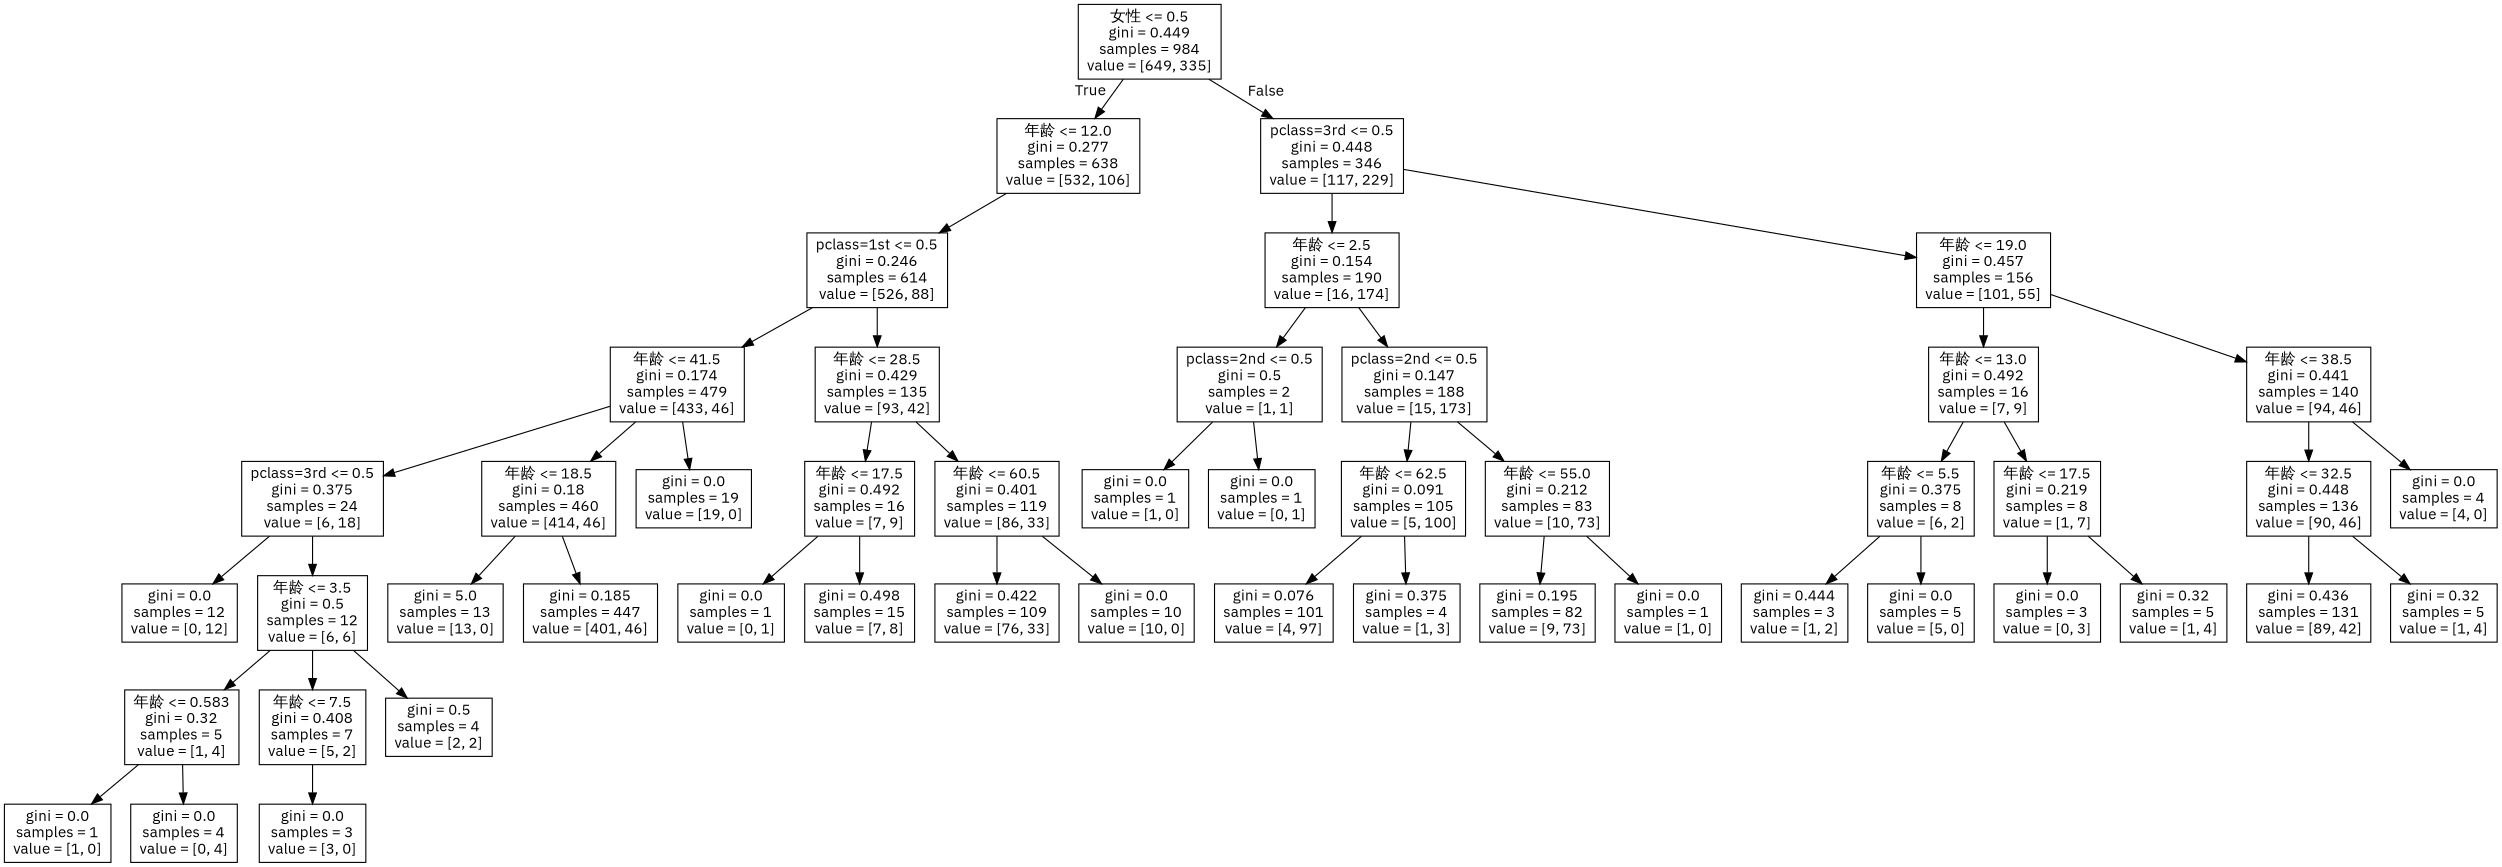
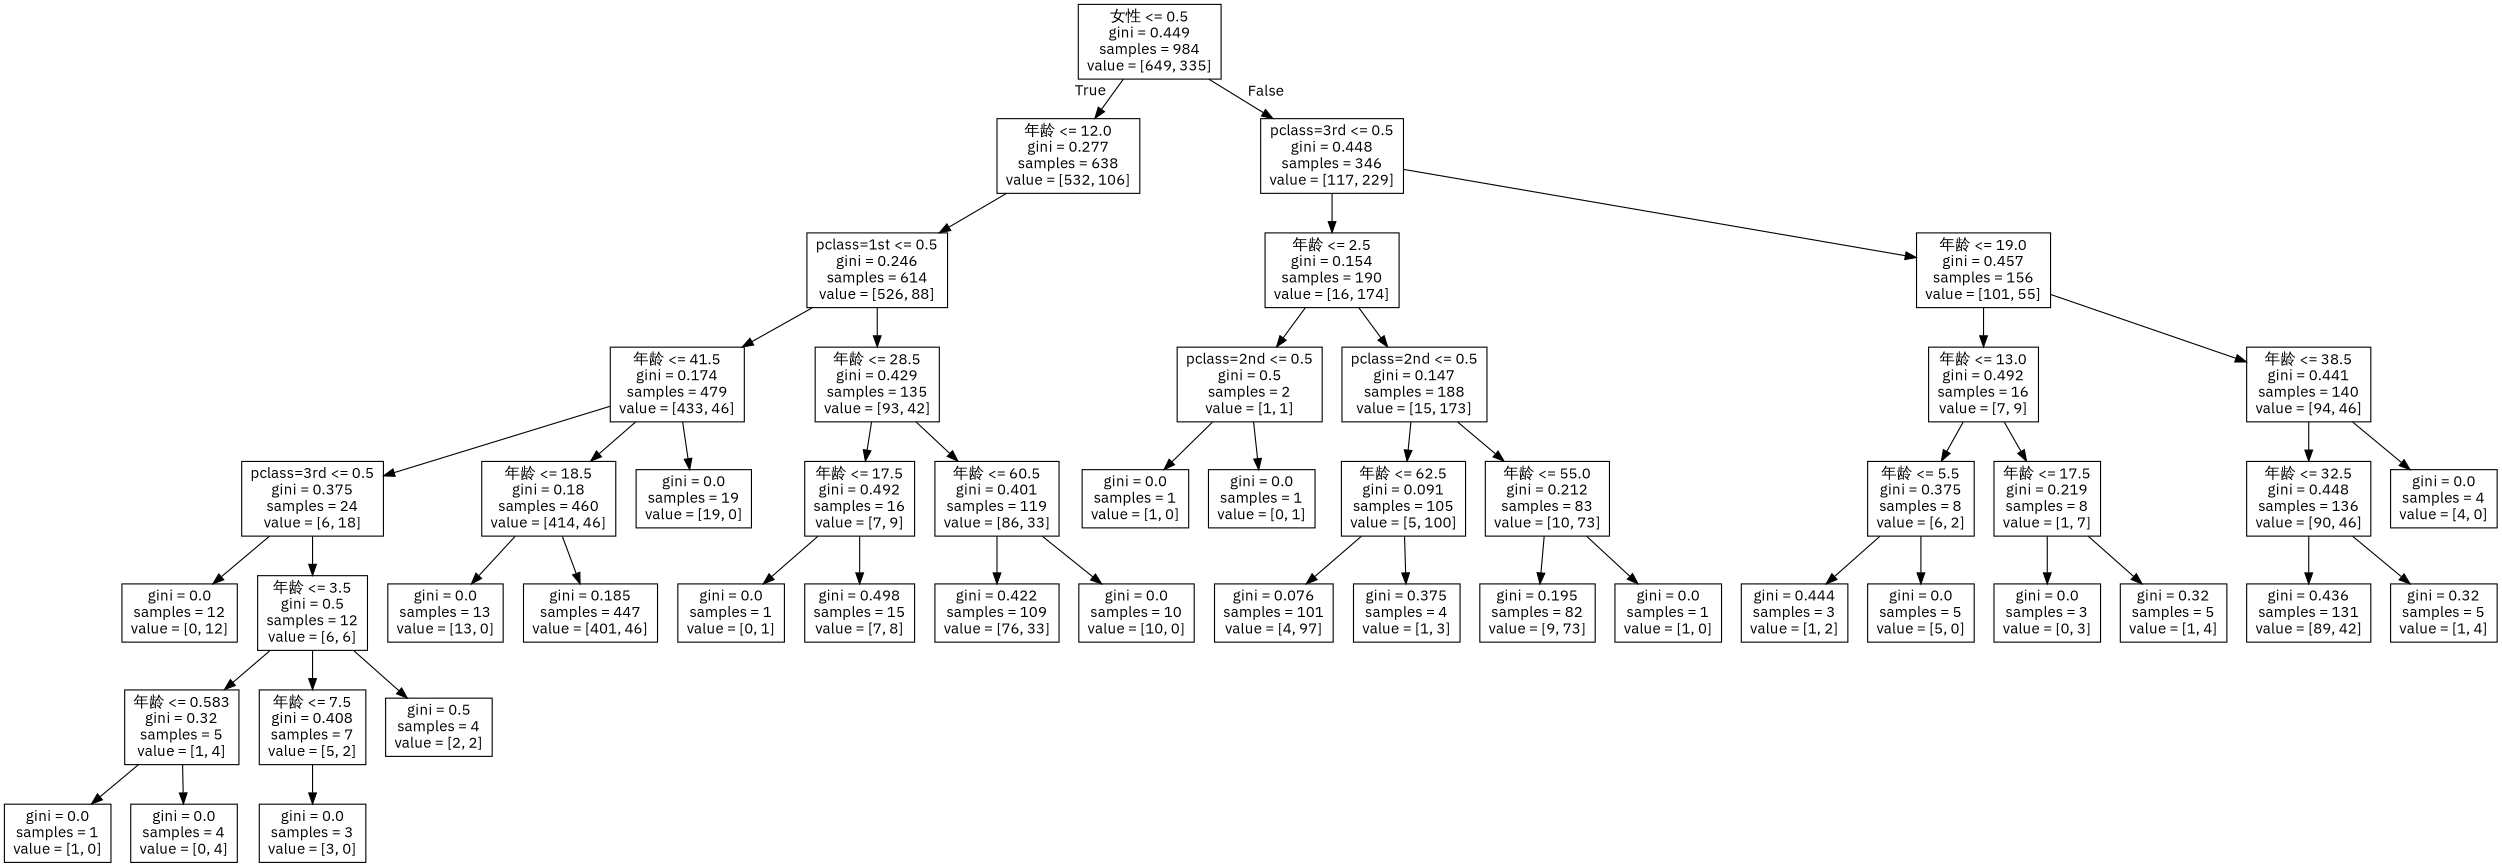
node "gini = 5.0 samples = 13 value = [13, 0]": label "gini = 5.0 samples = 13 value = [13, 0]" -> "gini = 0.0 samples = 13 value = [13, 0]"
